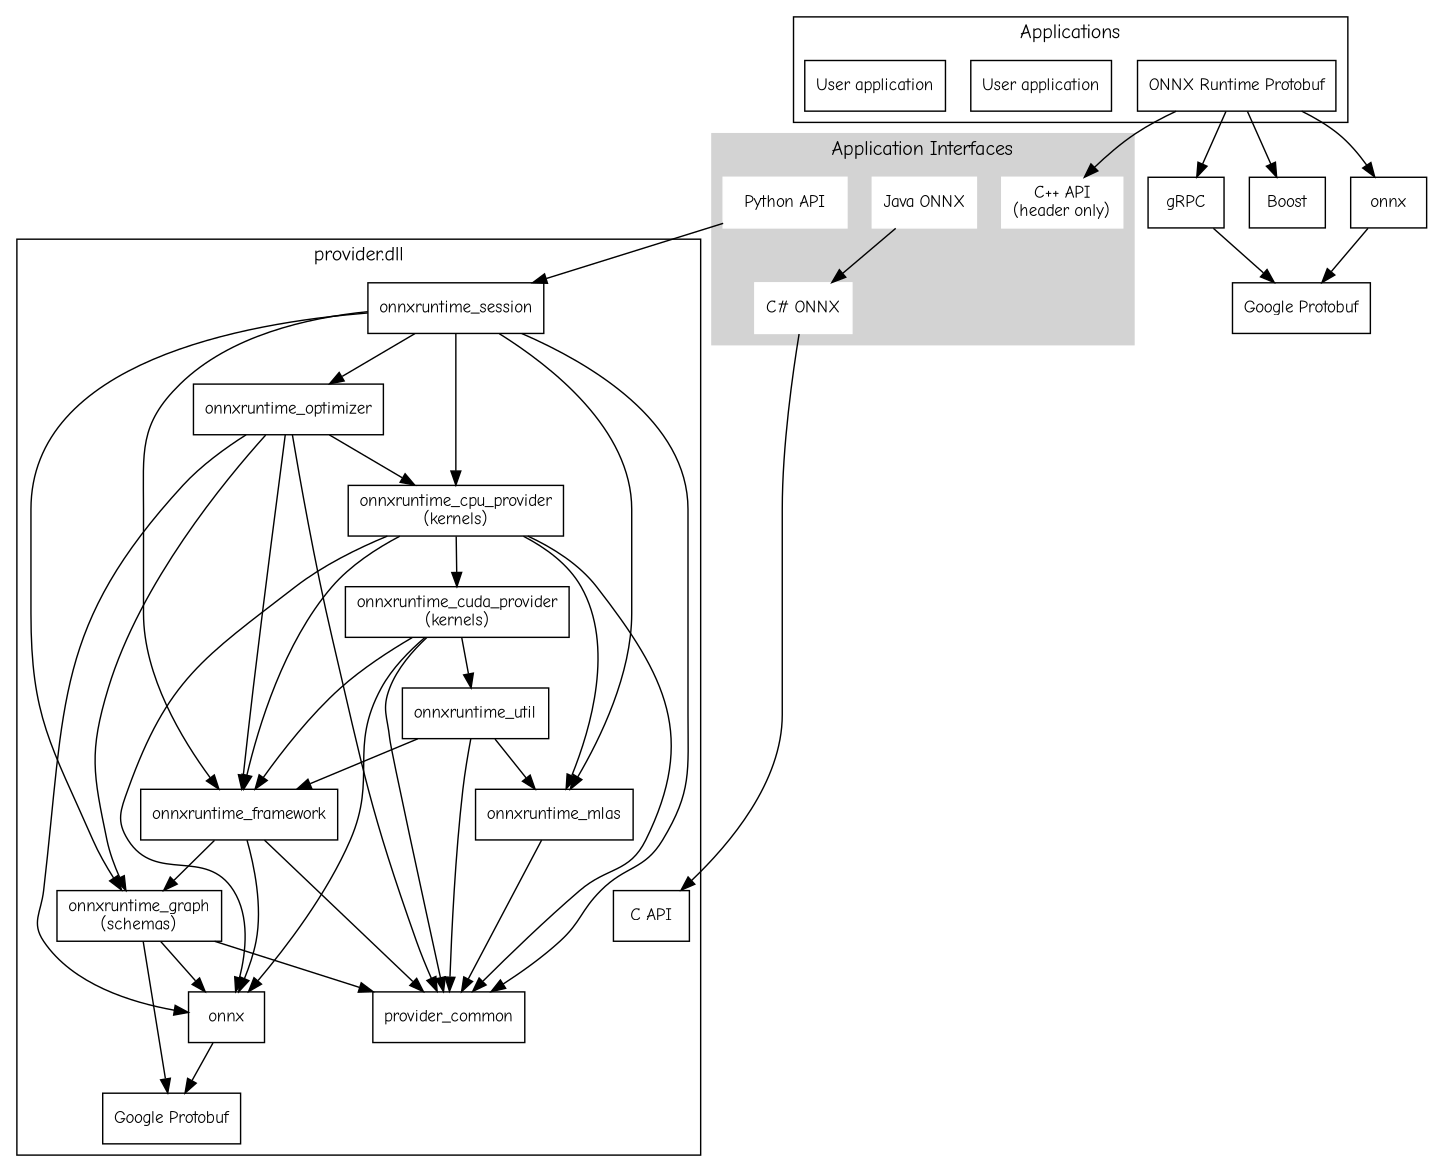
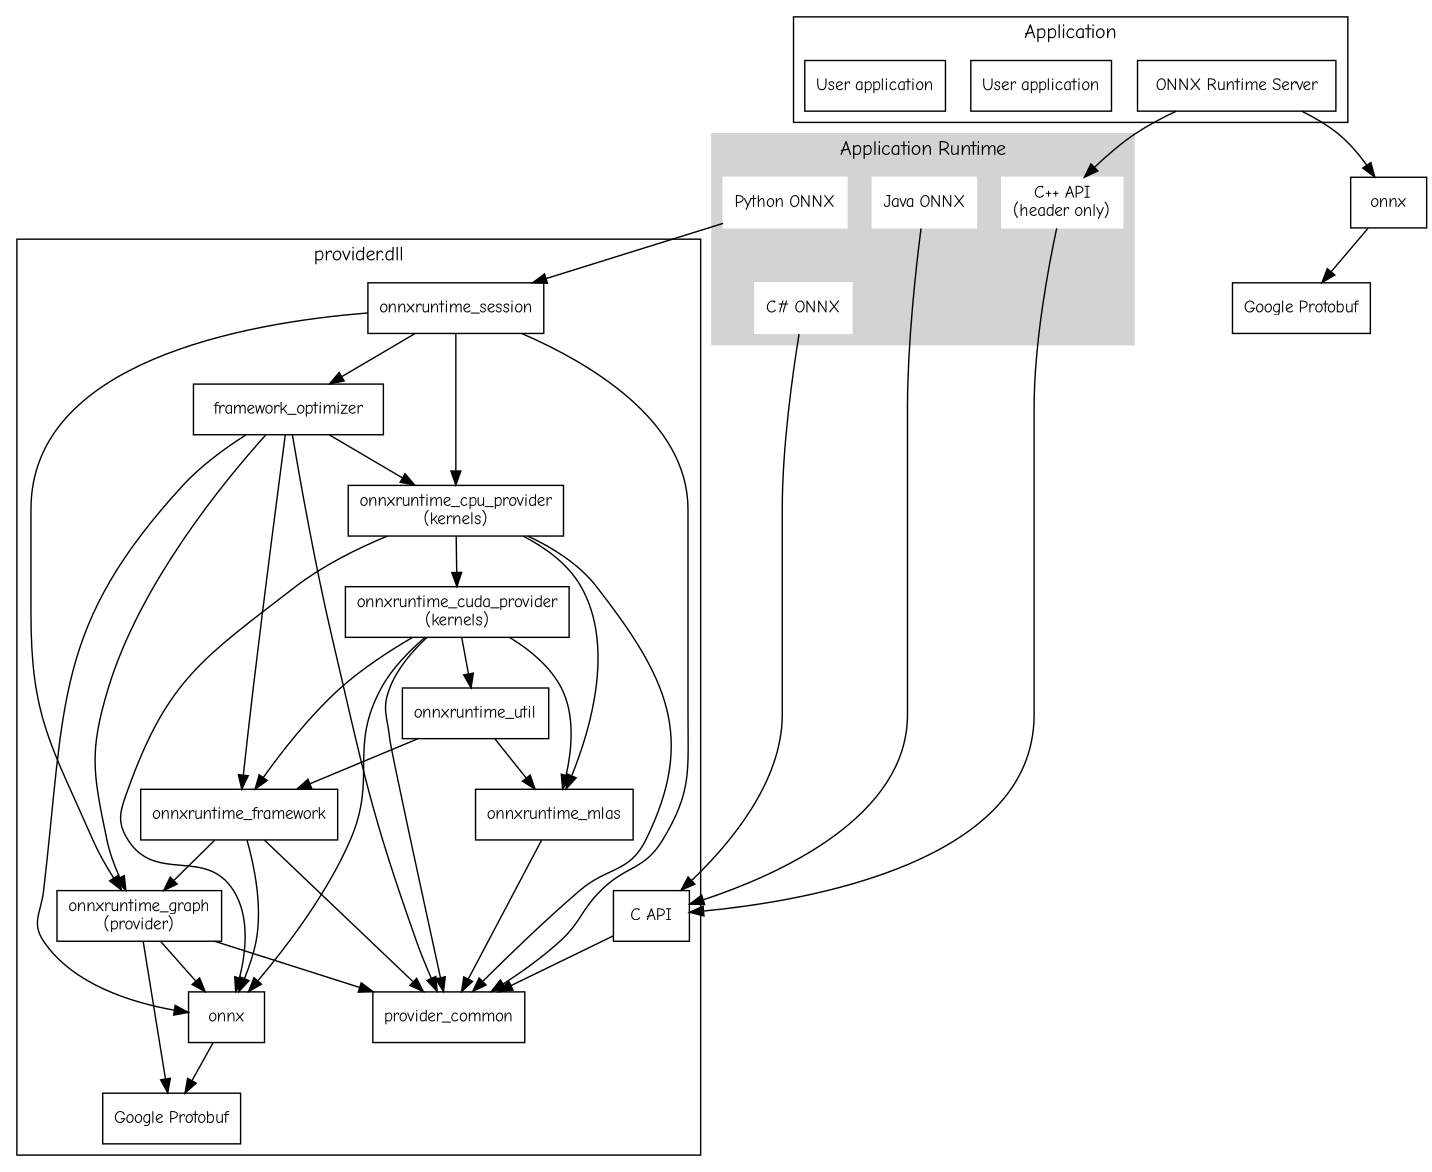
cluster "Applications": label "Applications" -> "Application"
node "ONNX Runtime Protobuf": label "ONNX Runtime Protobuf" -> "ONNX Runtime Server"
cluster "Application Interfaces": label "Application Interfaces" -> "Application Runtime"
node "Python API": label "Python API" -> "Python ONNX"
node "gRPC": removed
node "Boost": removed
edge "Java ONNX" -> "C# ONNX": now "Java ONNX" -> "C API"
node "onnxruntime_optimizer": label "onnxruntime_optimizer" -> "framework_optimizer"
edge "onnxruntime_session" -> "onnxruntime_framework": removed
edge "onnxruntime_session" -> "onnxruntime_mlas": now "onnxruntime_cuda_provider (kernels)" -> "onnxruntime_mlas"
edge "onnxruntime_cpu_provider (kernels)" -> "onnxruntime_framework": removed
edge "C++ API (header only)" -> "C API": added
edge "onnxruntime_util" -> "provider_common": now "C API" -> "provider_common"
node "onnxruntime_graph (schemas)": label "onnxruntime_graph (schemas)" -> "onnxruntime_graph (provider)"
